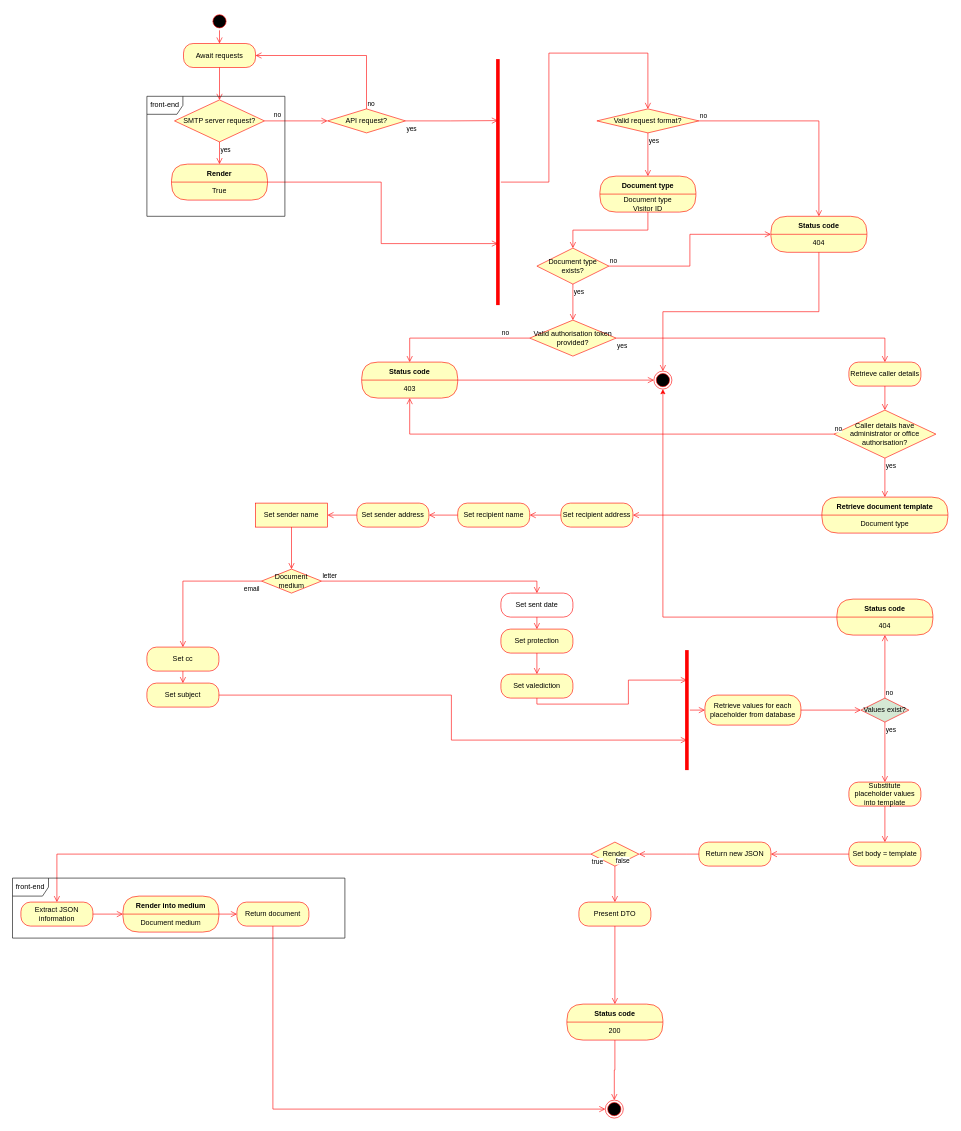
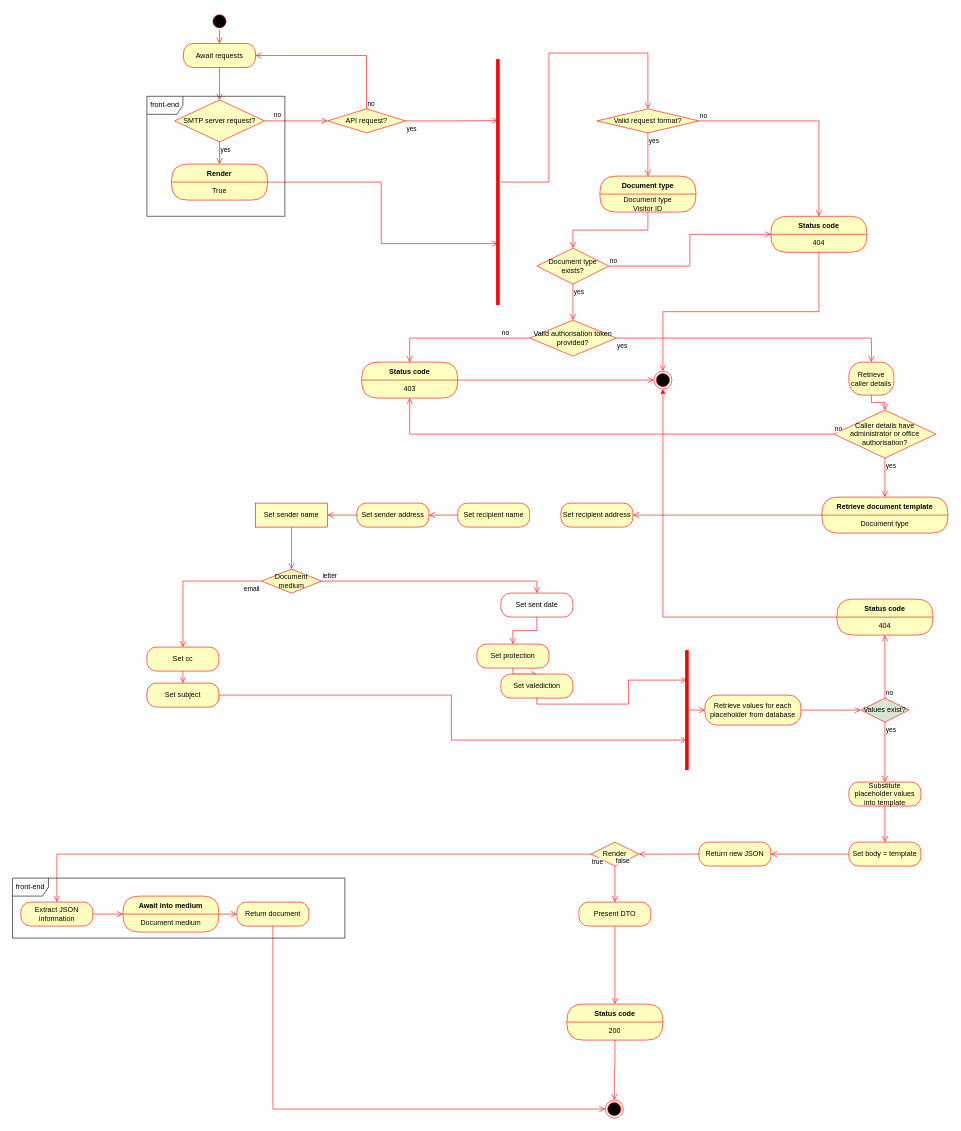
node "Retrieve caller details": size 72x24 -> 45x33
edge "Set recipient address" -> "Set recipient name": removed
node "Set protection": moved (537, 641) -> (513, 656)
node "Render into medium": label "Render into medium" -> "Await into medium"
